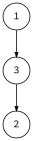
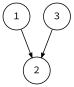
edge "1" -> "3": now "1" -> "2"
